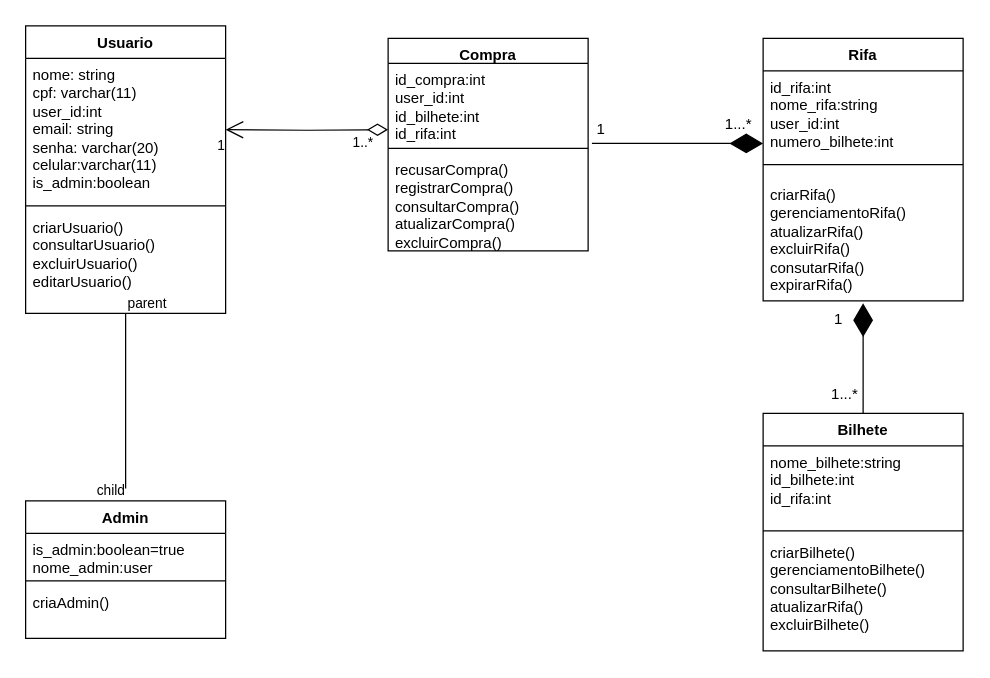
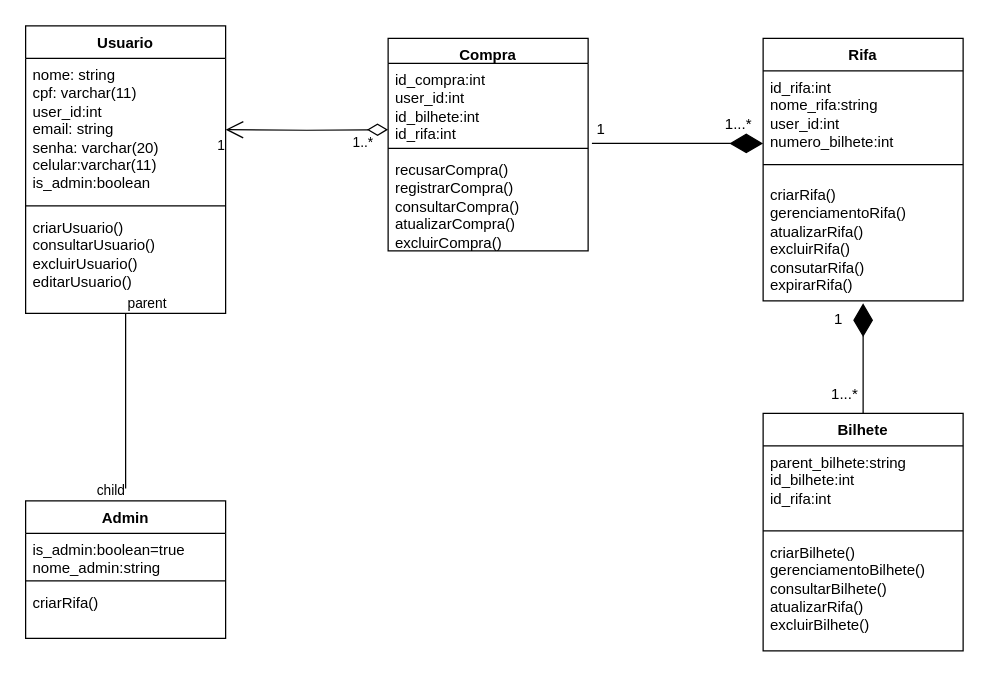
node "nome_bilhete:string id_bilhete:int id_rifa:int": label "nome_bilhete:string id_bilhete:int id_rifa:int" -> "parent_bilhete:string id_bilhete:int id_rifa:int"
node "is_admin:boolean=true nome_admin:user": label "is_admin:boolean=true nome_admin:user" -> "is_admin:boolean=true nome_admin:string"
node "criaAdmin()": label "criaAdmin()" -> "criarRifa()"
